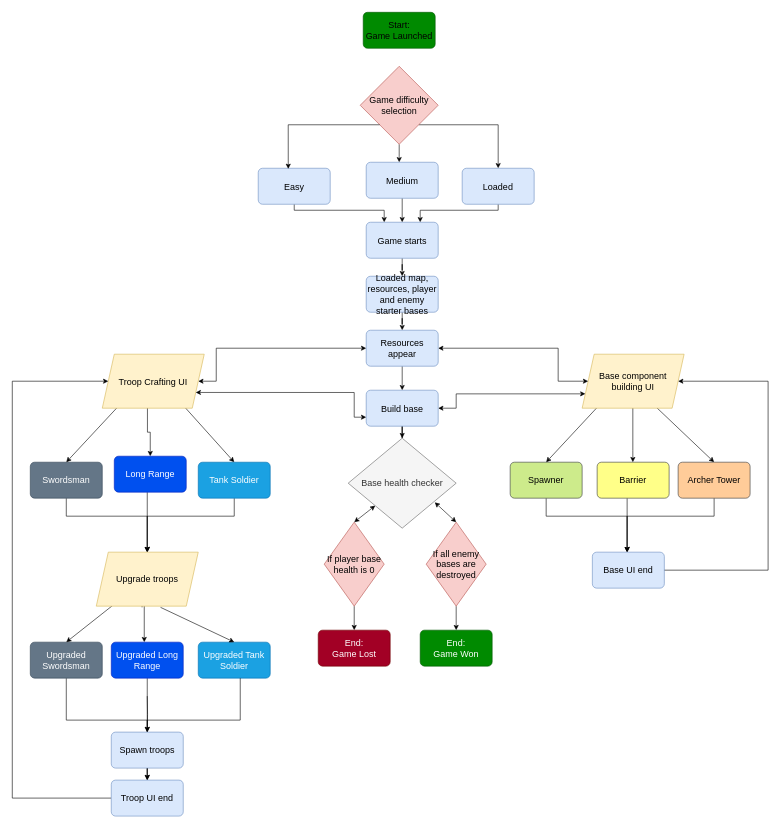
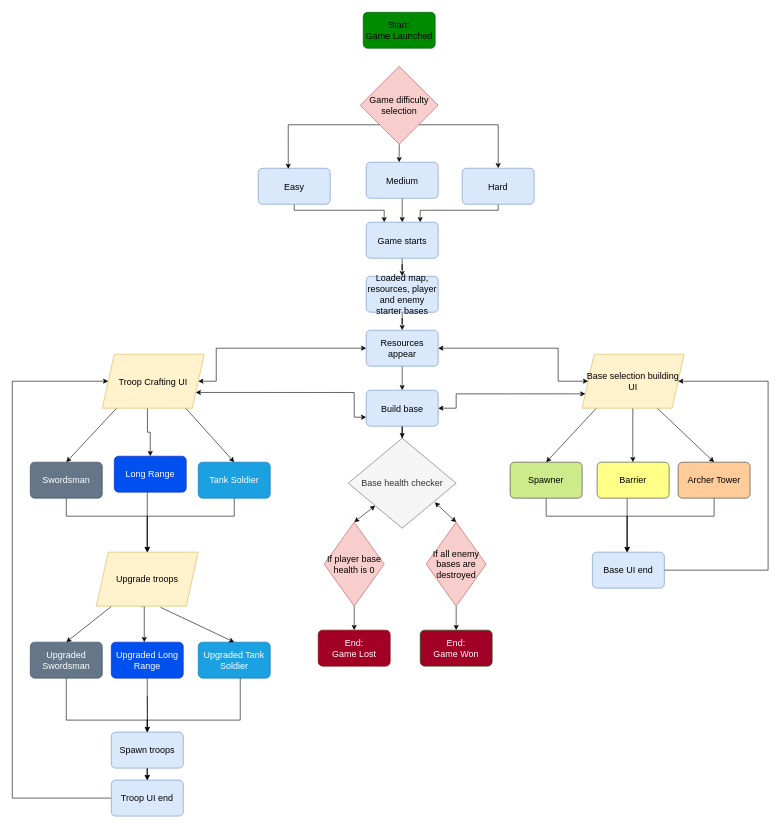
node "Loaded": label "Loaded" -> "Hard"
node "Base component building UI": label "Base component building UI" -> "Base selection building UI"
node "End: Game Won": fillcolor #008a00 -> #a20025
